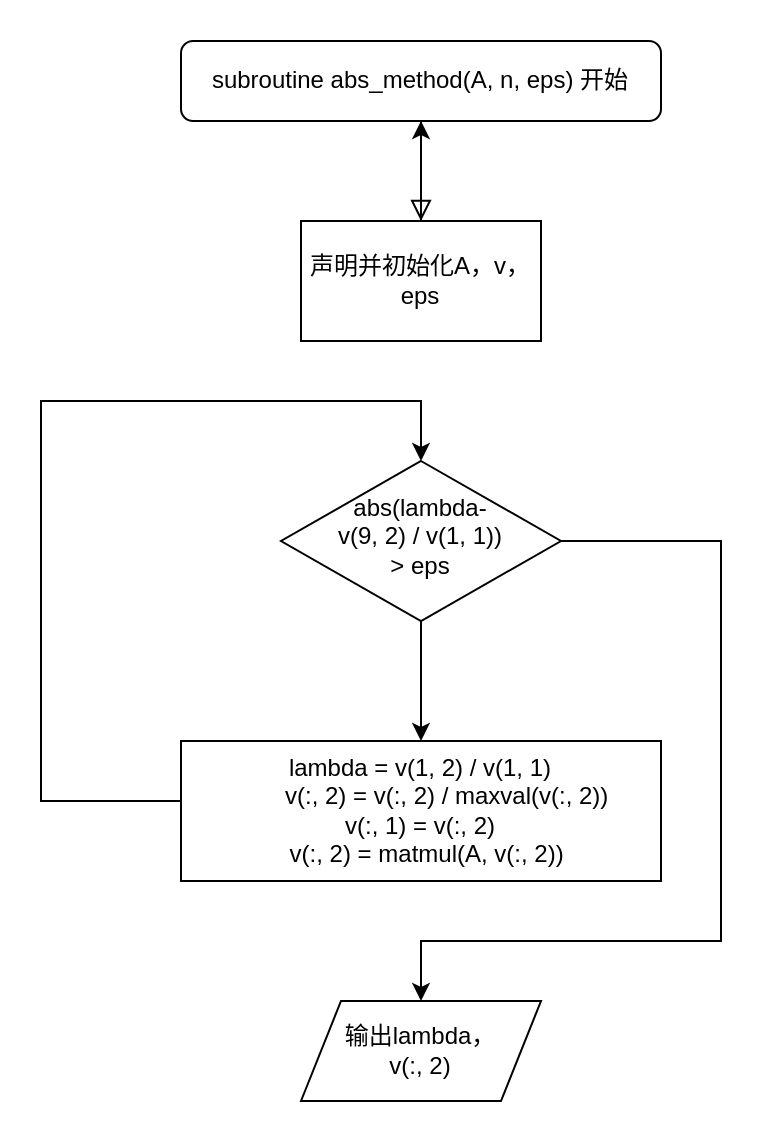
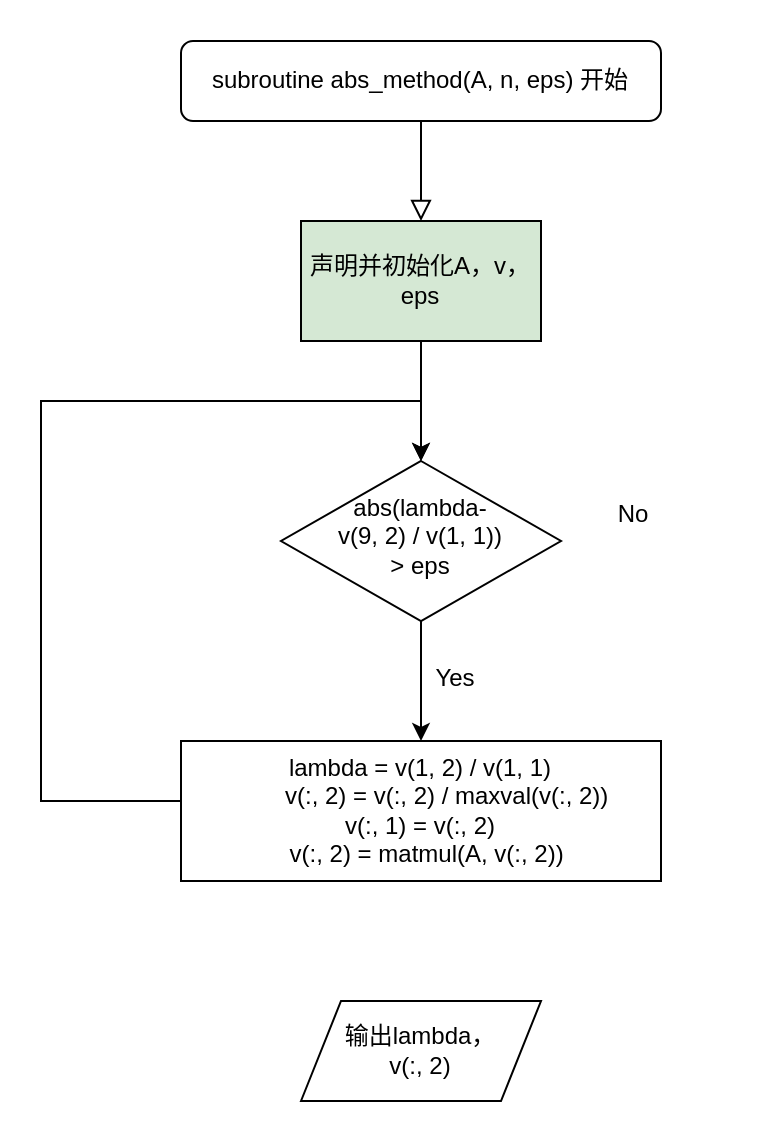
edge "声明并初始化A，v，eps" -> "subroutine abs_method(A, n, eps) 开始": now "声明并初始化A，v，eps" -> "abs(lambda- v(9, 2) / v(1, 1)) > eps"
node "声明并初始化A，v，eps": fillcolor #ffffff -> #d5e8d4
node "No": added
node "Yes": added
edge "abs(lambda- v(9, 2) / v(1, 1)) > eps" -> "输出lambda， v(:, 2)": removed
